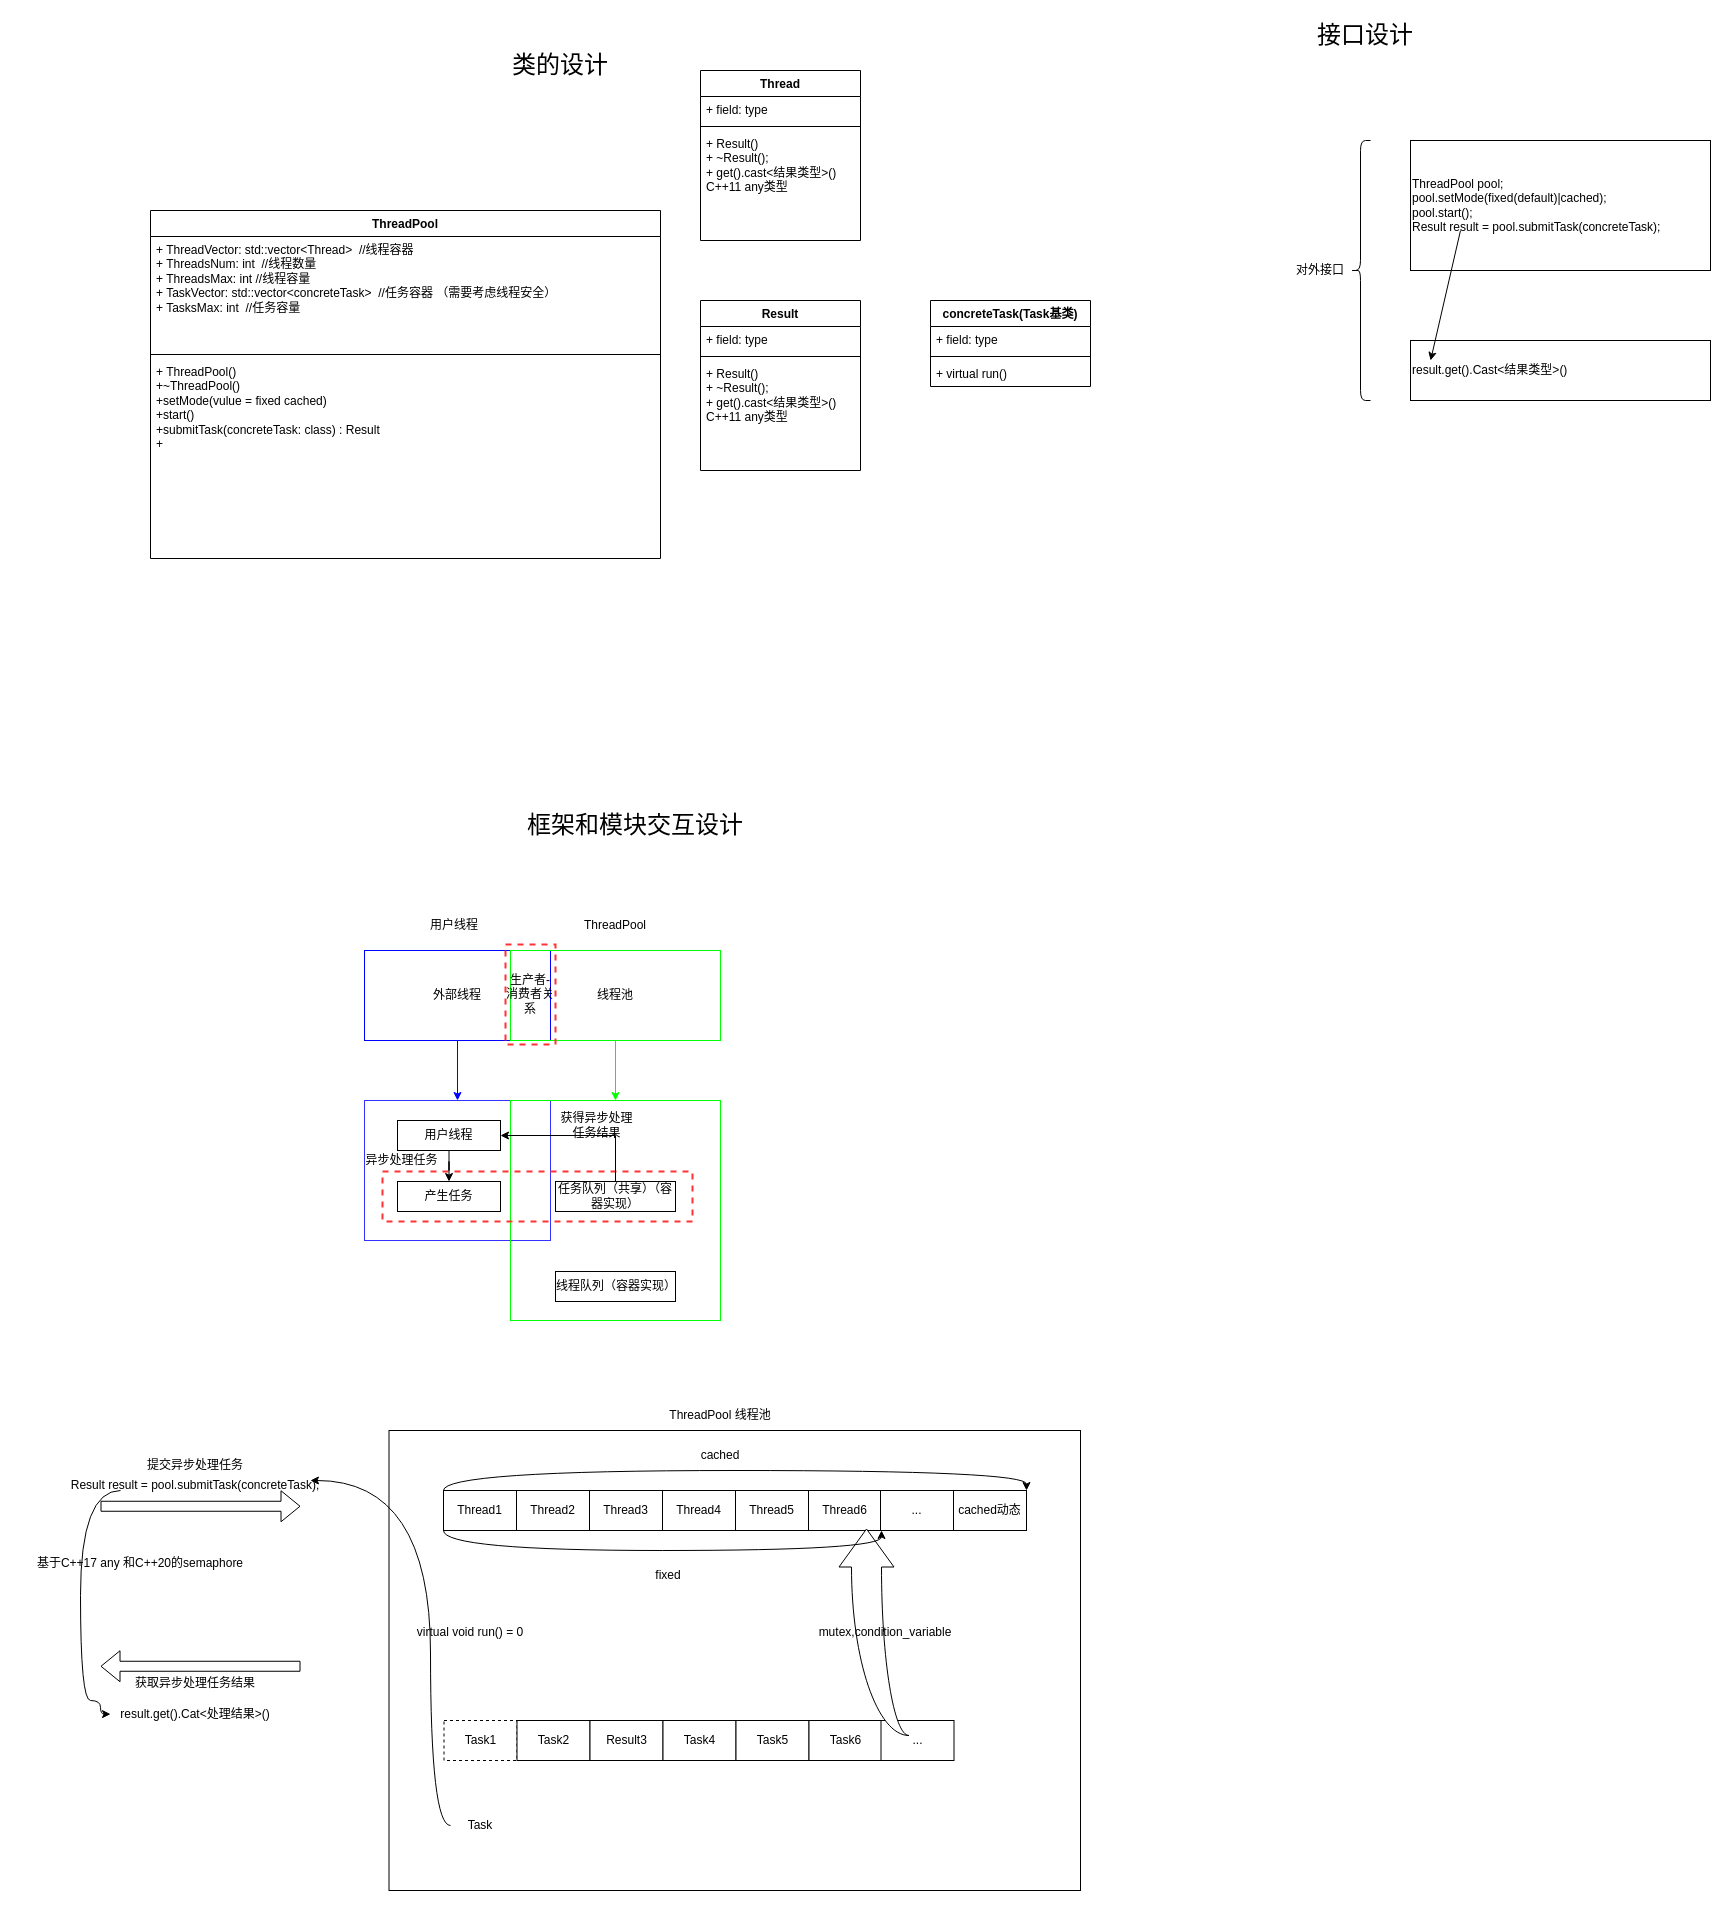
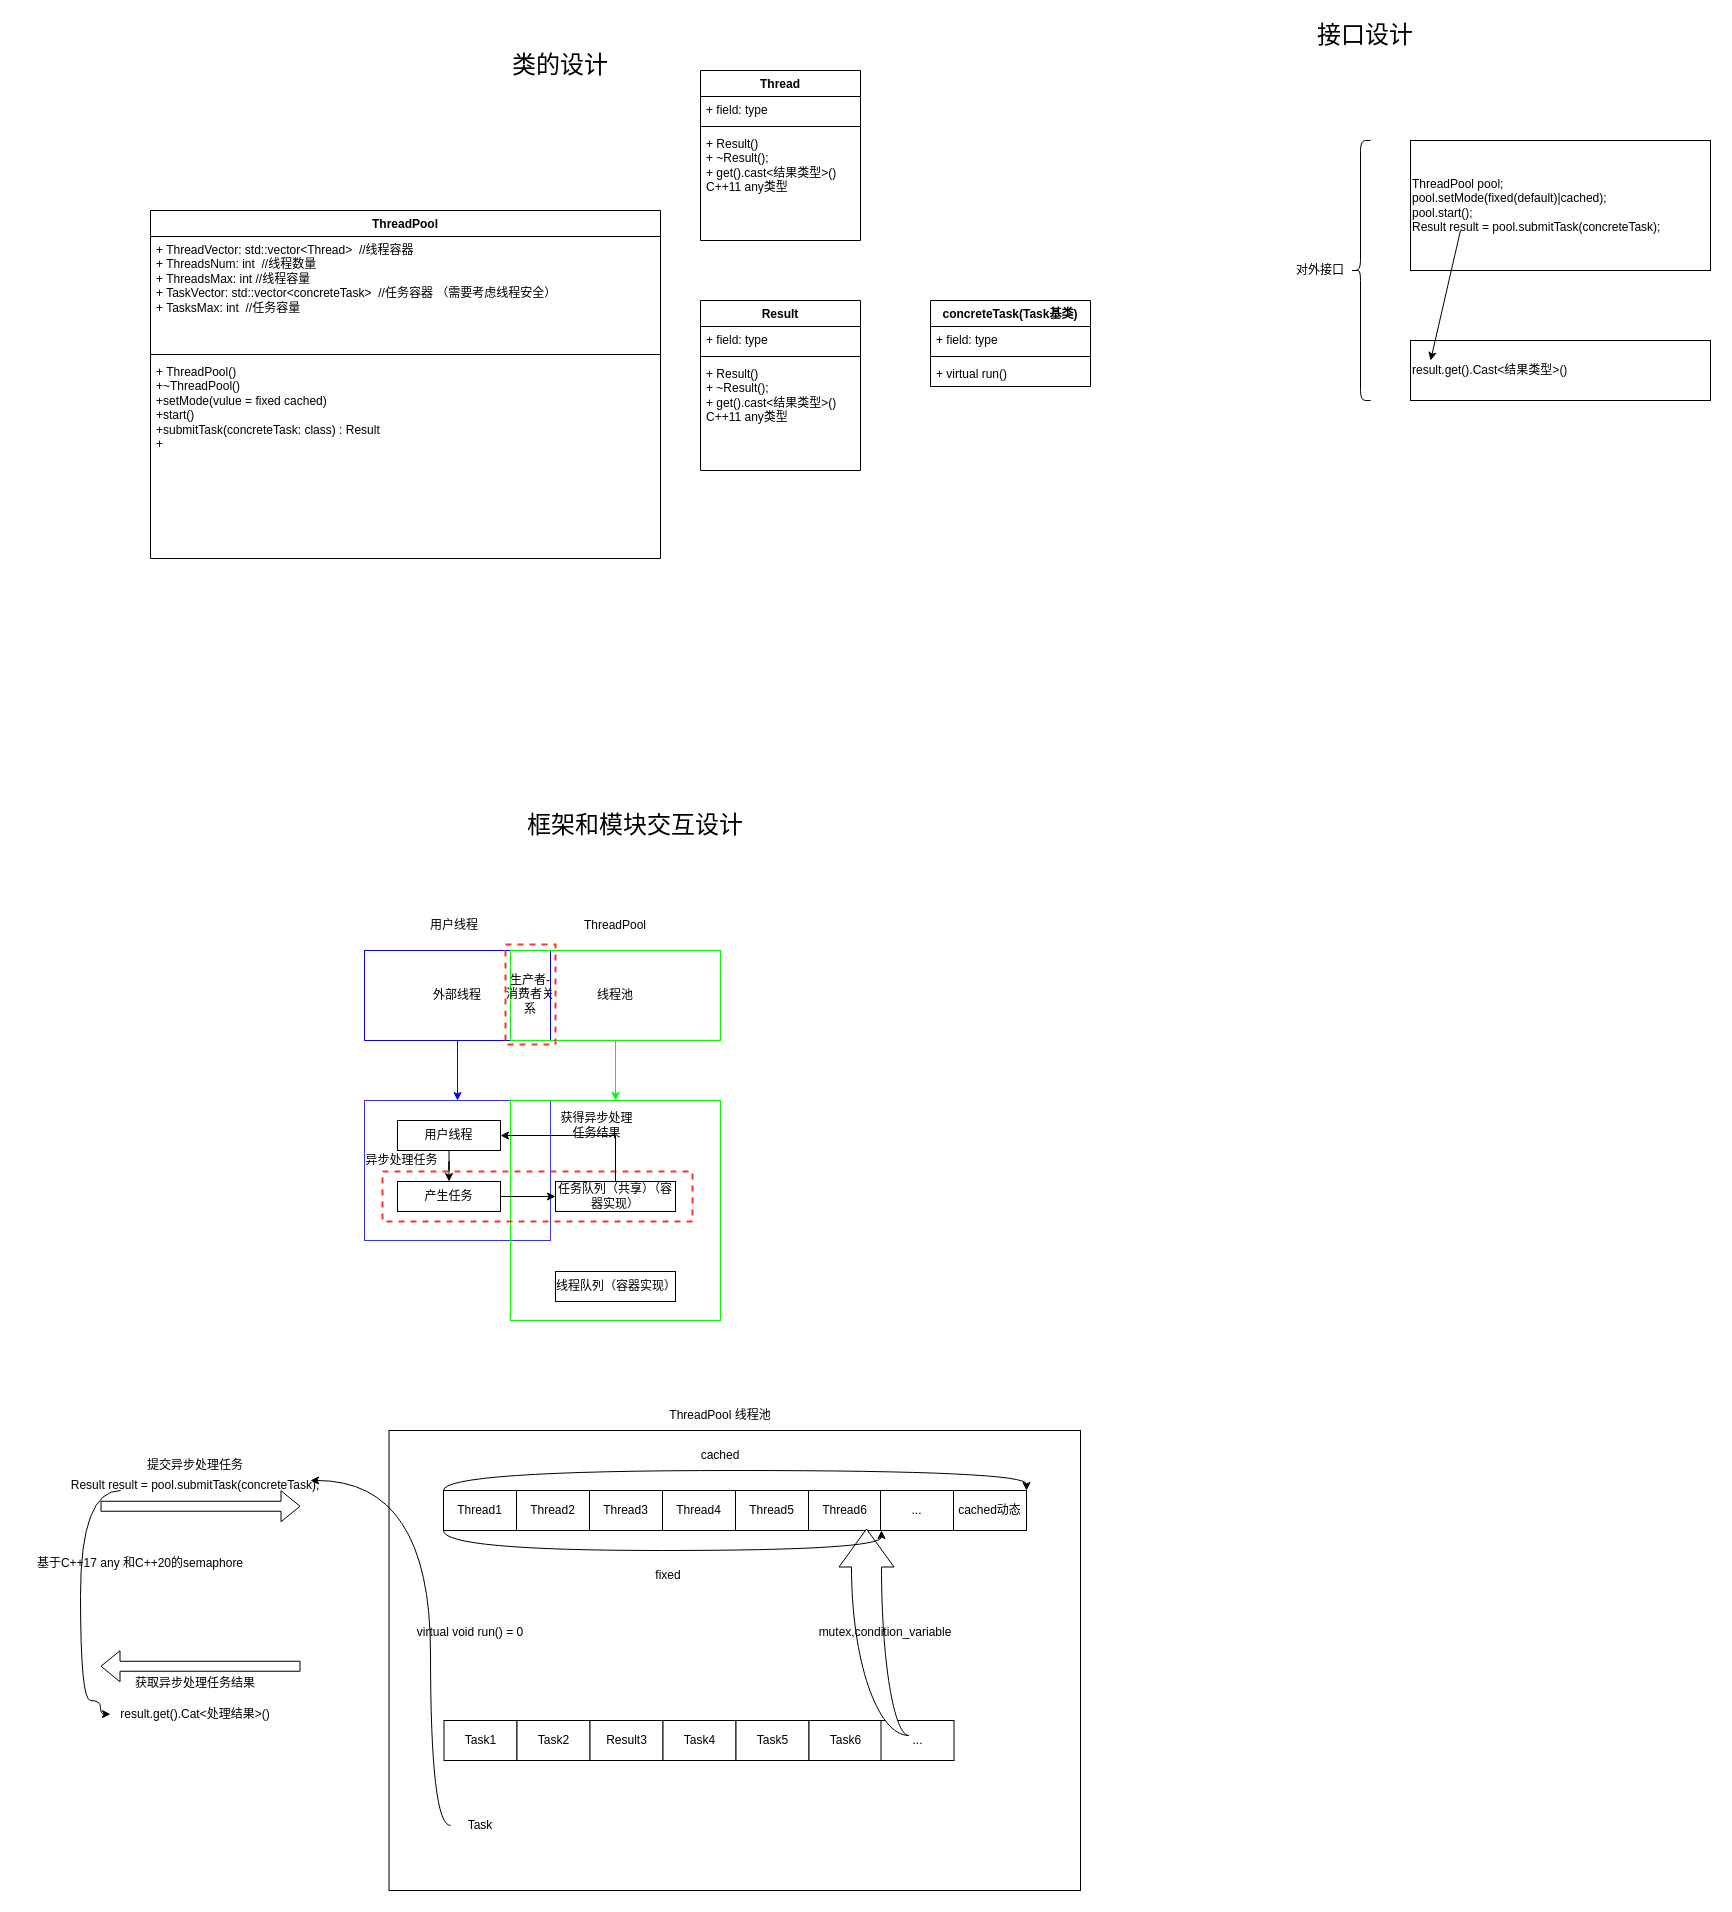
edge "产生任务" -> "任务队列（共享）（容器实现）": added
node "Task1": style dashed -> solid
